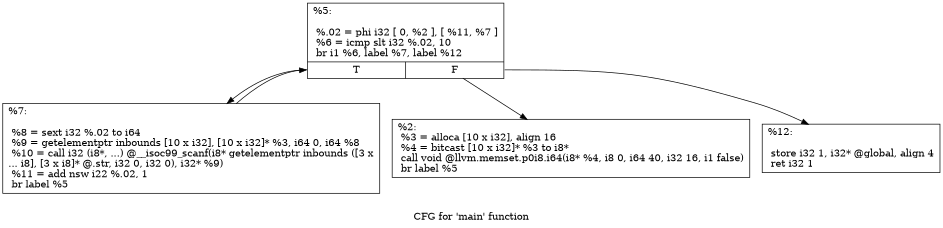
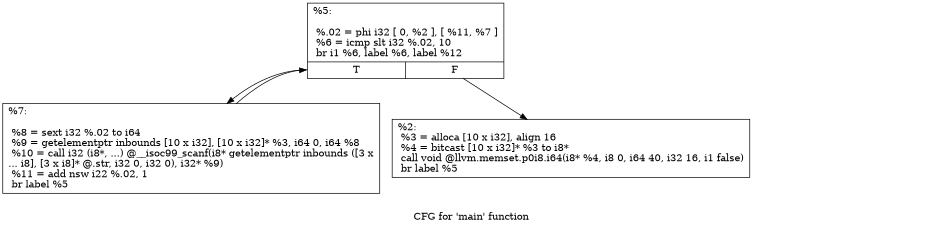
node "%5:": text "br i1 %6, label %7, label %12" -> "br i1 %6, label %6, label %12"
node "%12:": removed
